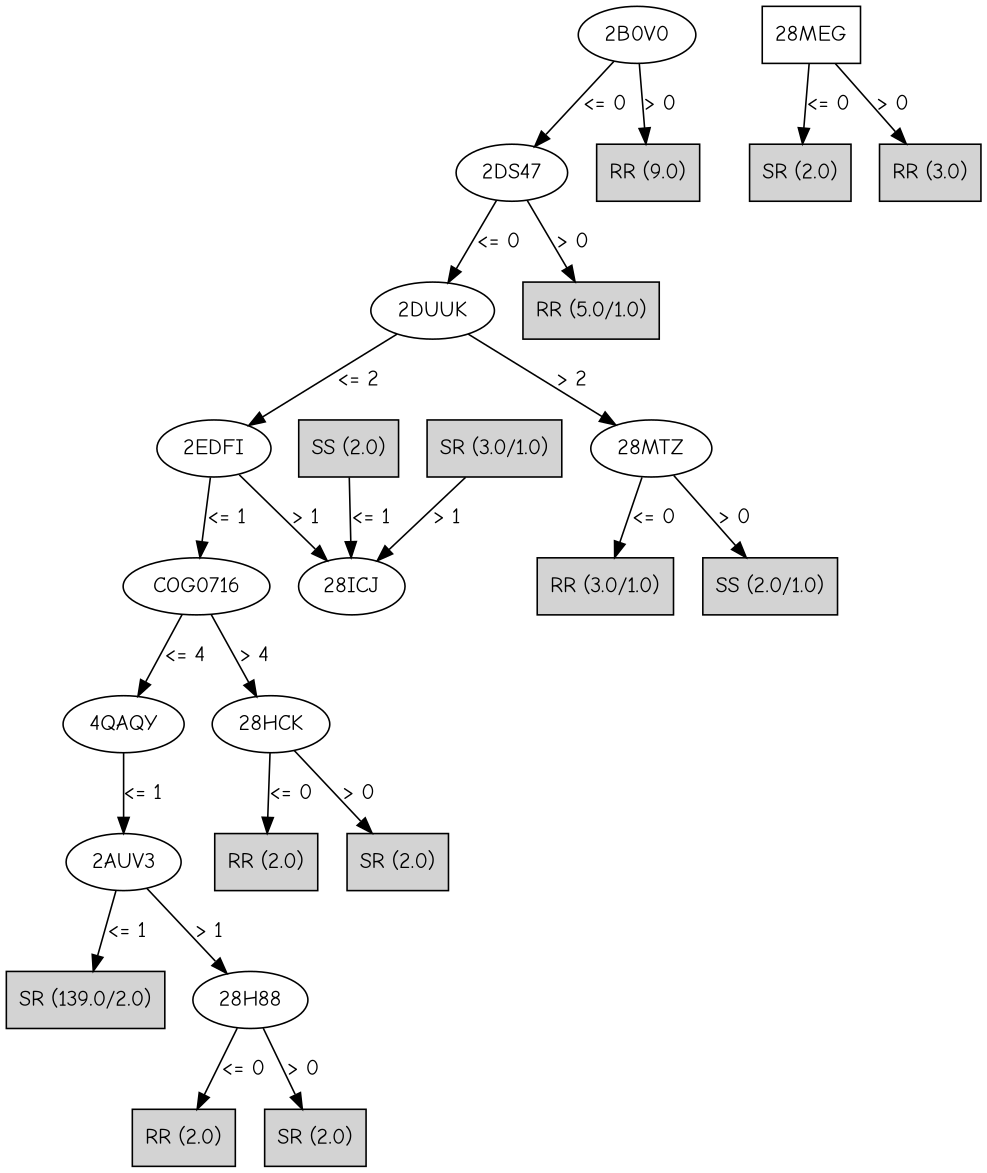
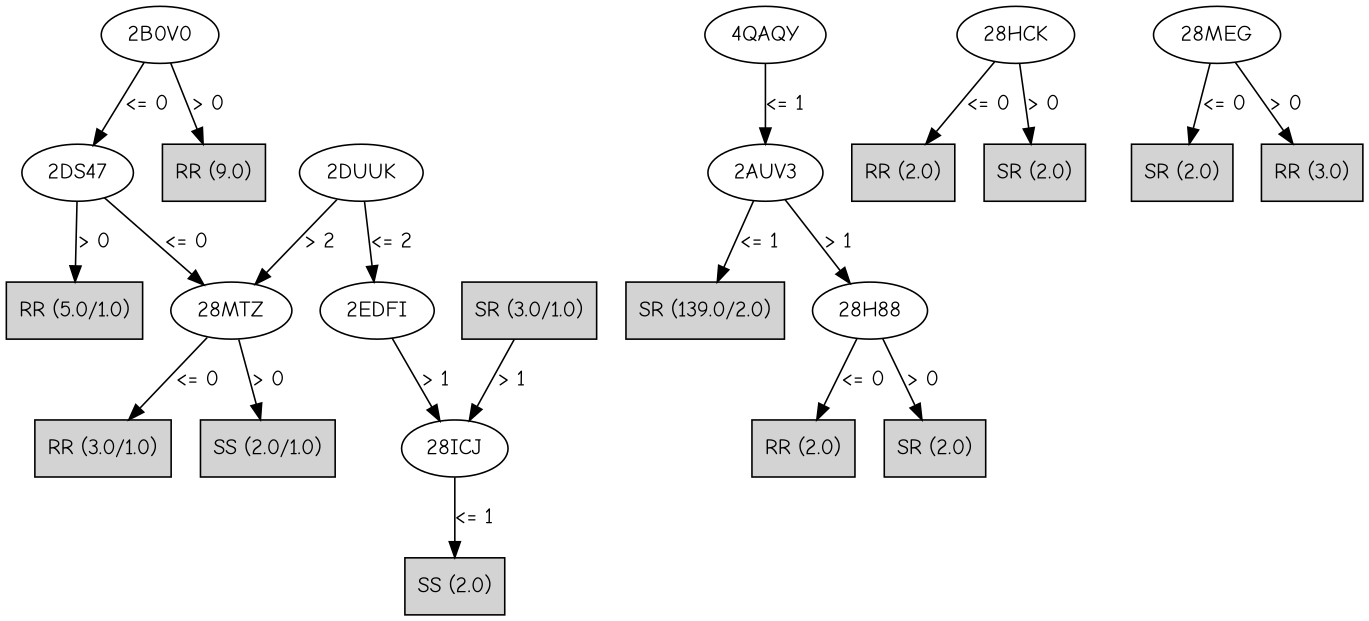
node "28MEG": shape box -> ellipse
edge "2DS47" -> "2DUUK": now "2DS47" -> "28MTZ"
edge "SS (2.0)" -> "28ICJ": reversed
node "COG0716": removed
